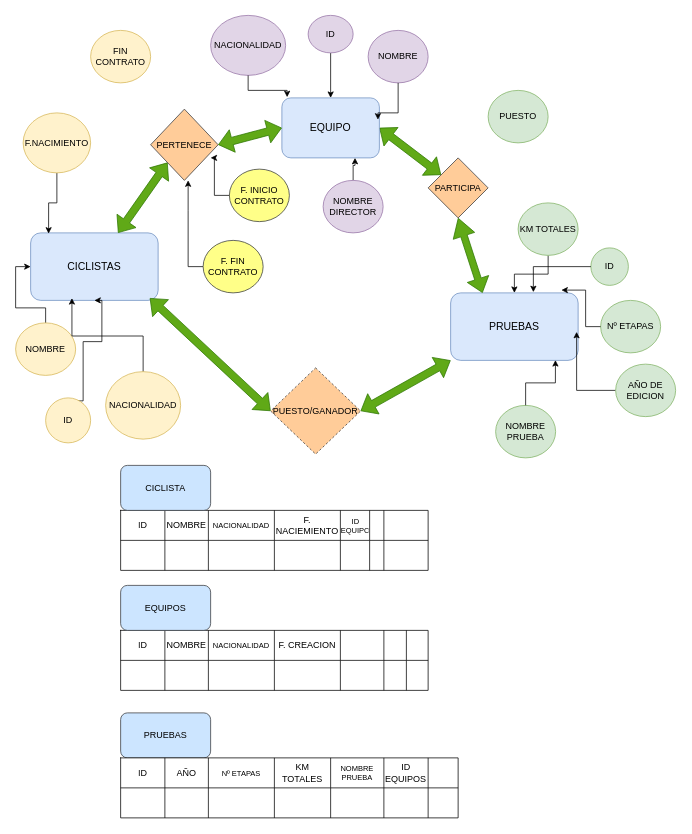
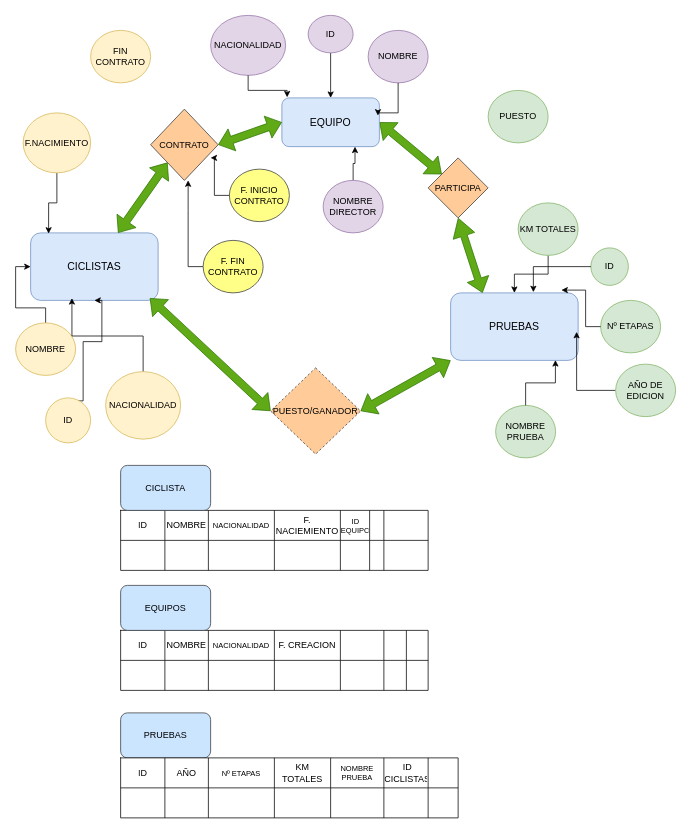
node "EQUIPO": size 98x60 -> 98x49
node "PERTENECE": label "PERTENECE" -> "CONTRATO"
node "ID EQUIPOS": label "ID EQUIPOS" -> "ID CICLISTAS"
